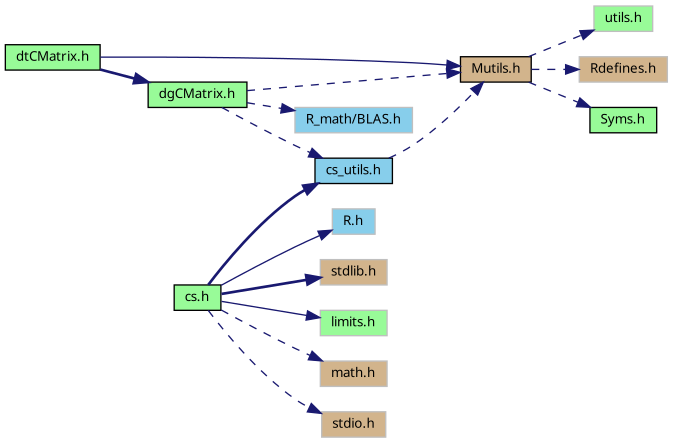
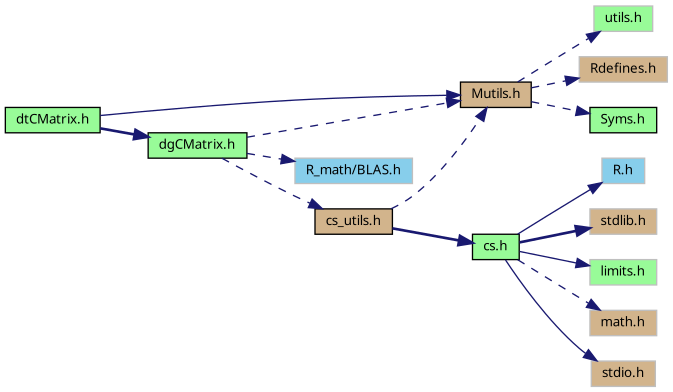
node "cs_utils.h": fillcolor skyblue -> tan
edge "cs.h" -> "cs_utils.h": reversed
edge "cs.h" -> "stdio.h": style dashed -> solid
